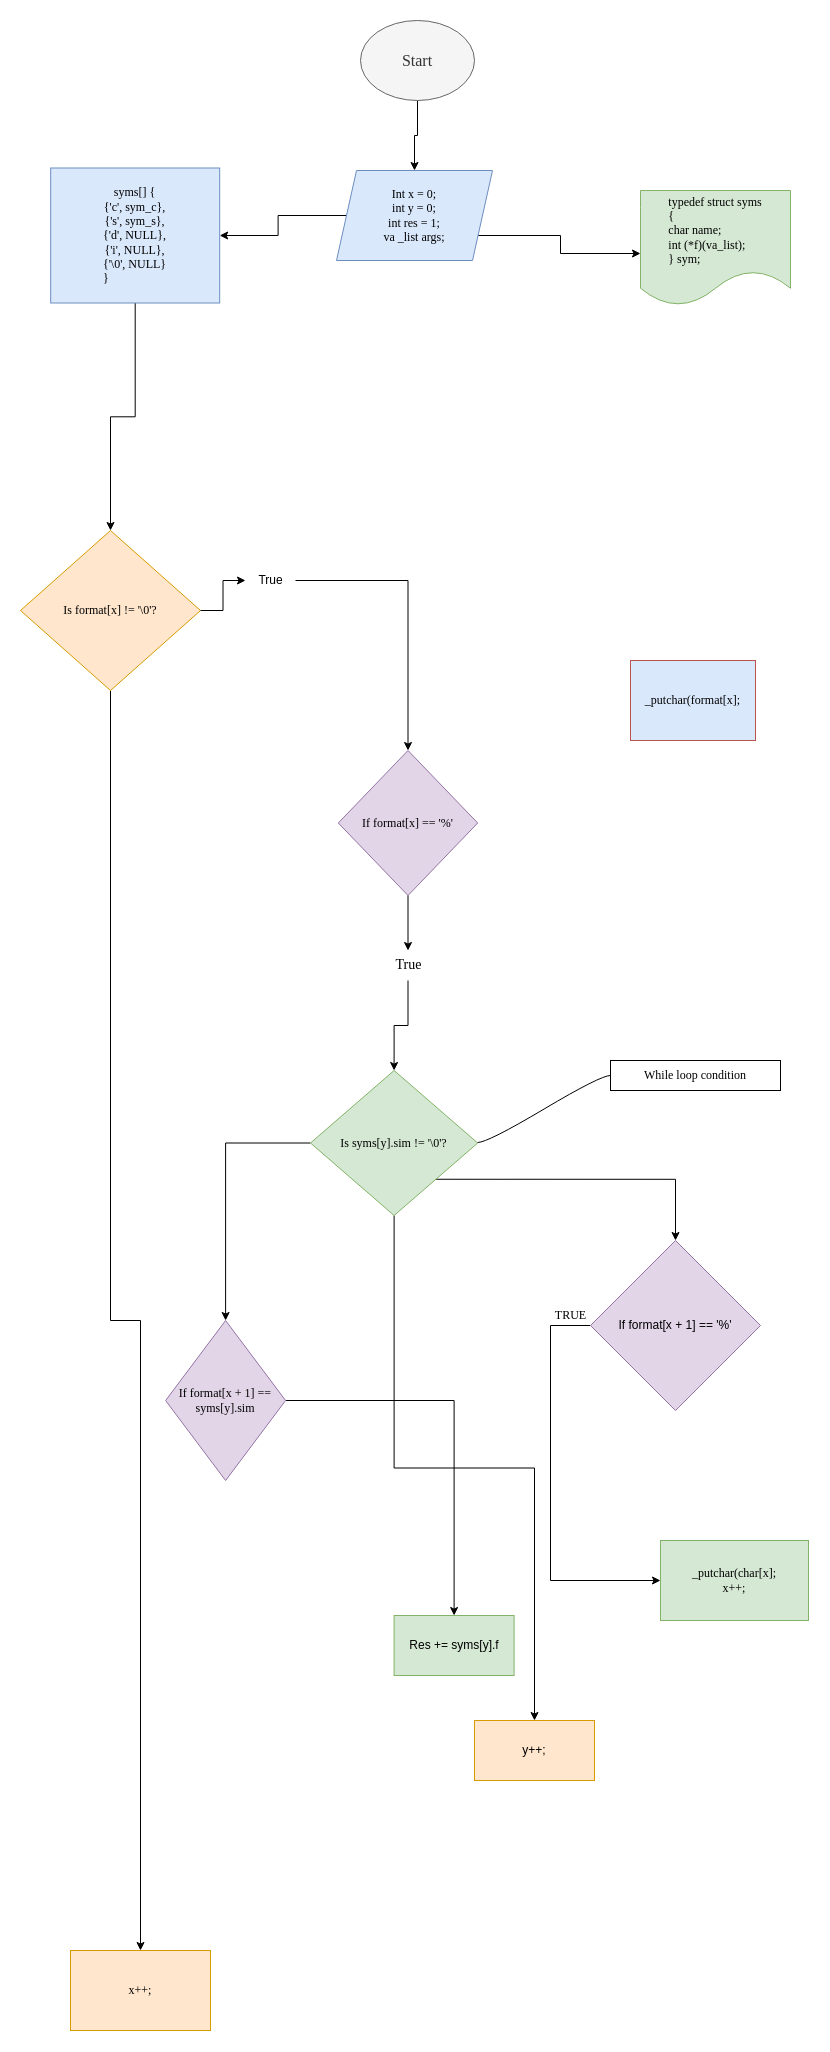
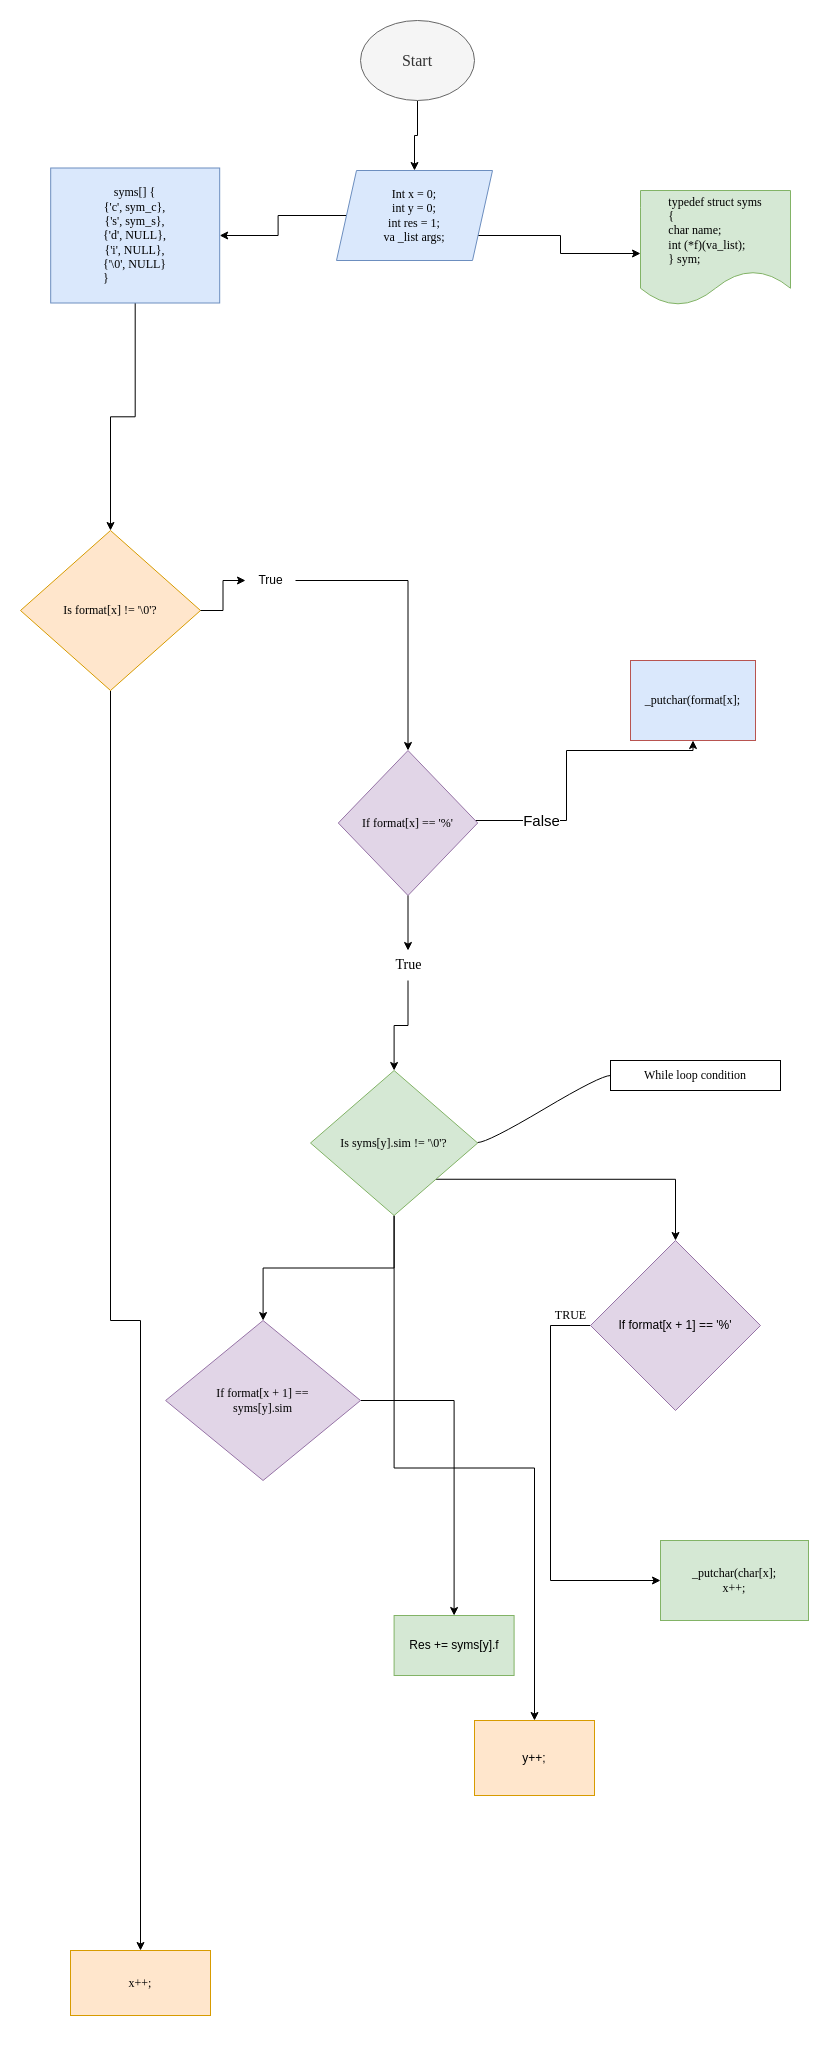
edge "If format[x] == '%'" -> "_putchar(format[x];": added, label "False"
node "If format[x + 1] == syms[y].sim": size 120x160 -> 195x160
node "y++;": size 120x60 -> 120x75
node "x++;": size 140x80 -> 140x65
